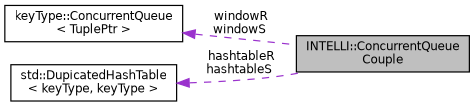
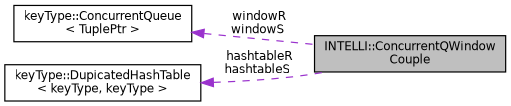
node "INTELLI::ConcurrentQueue Couple": label "INTELLI::ConcurrentQueue Couple" -> "INTELLI::ConcurrentQWindow Couple"
node "std::DupicatedHashTable < keyType, keyType >": label "std::DupicatedHashTable < keyType, keyType >" -> "keyType::DupicatedHashTable < keyType, keyType >"
